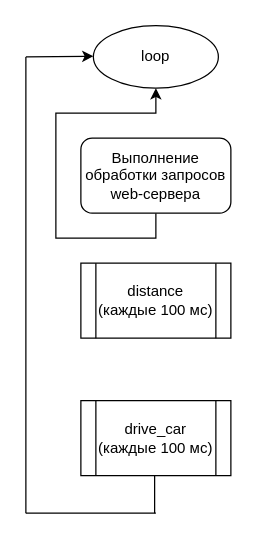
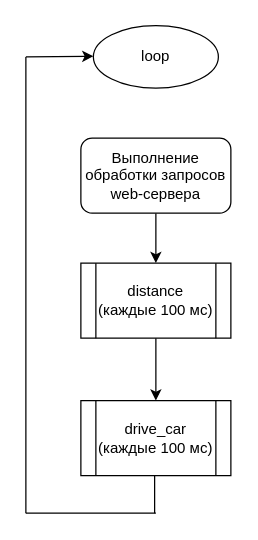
edge "Выполнение обработки запросов web-сервера" -> "loop": now "Выполнение обработки запросов web-сервера" -> "distance (каждые 100 мс)"
edge "distance (каждые 100 мс)" -> "drive_car (каждые 100 мс)": added
